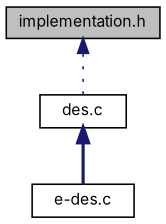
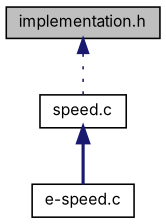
node "des.c": label "des.c" -> "speed.c"
node "e-des.c": label "e-des.c" -> "e-speed.c"
